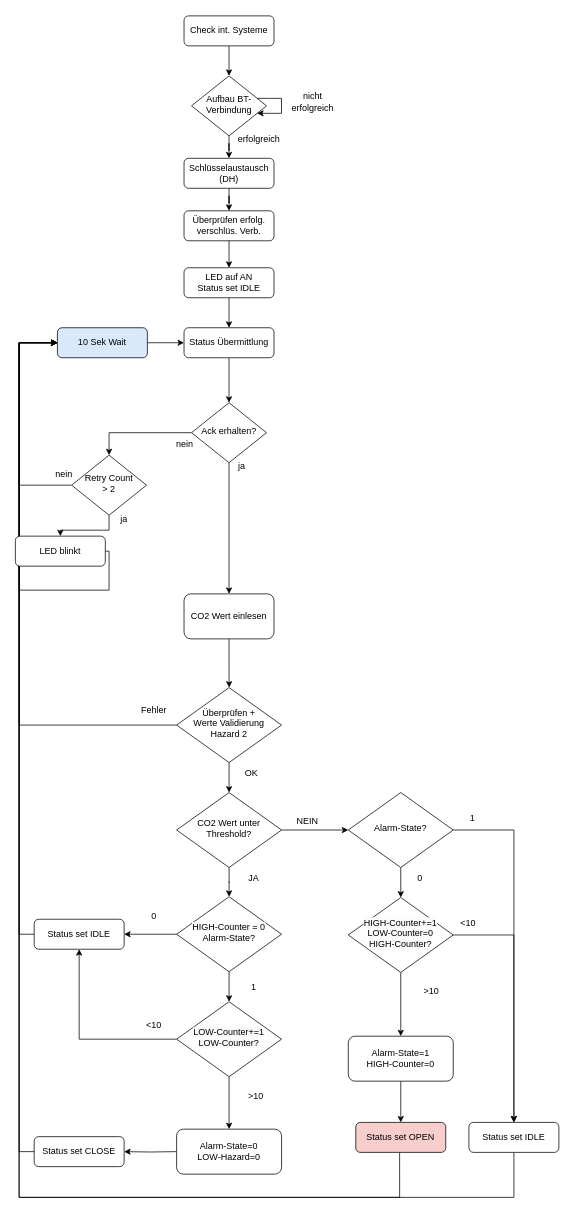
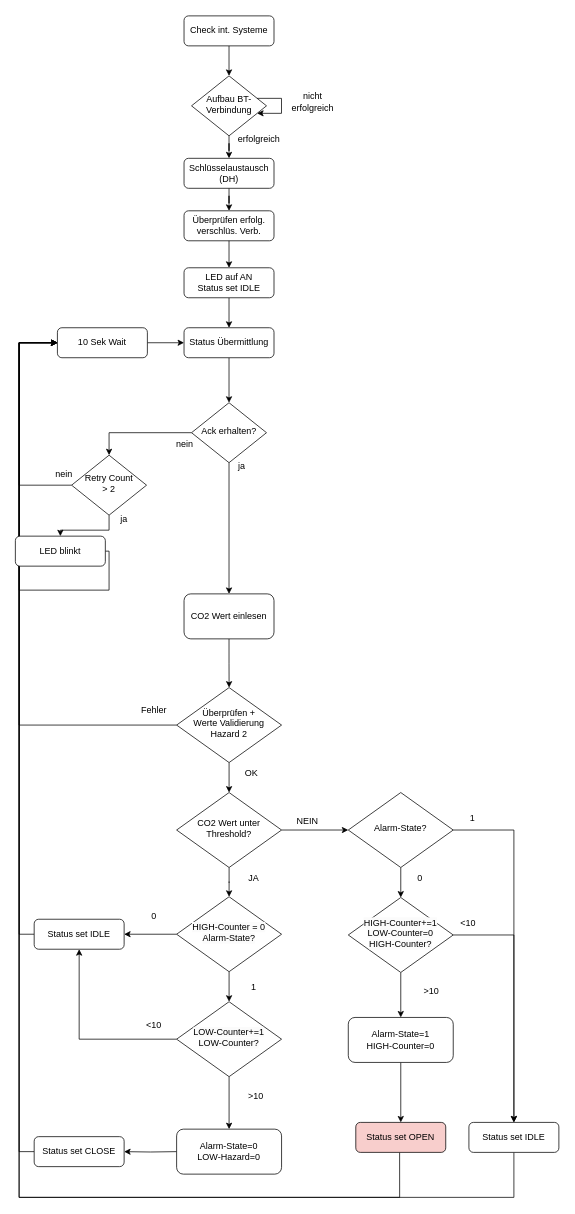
node "10 Sek Wait": fillcolor #dae8fc -> #ffffff
node "Alarm-State=1 HIGH-Counter=0": moved (401, 1059) -> (401, 1040)
